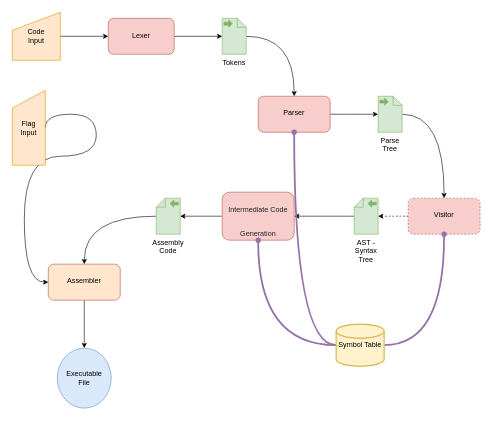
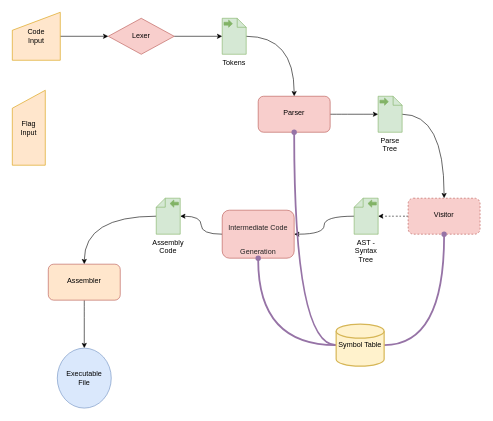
node "Lexer": shape rounded rectangle -> diamond
edge "Flag Input" -> "Assembler": removed
node "Intermediate Code Generation": moved (258, 216) -> (258, 234)
